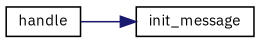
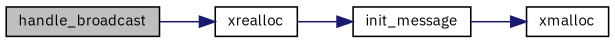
node "handle": label "handle" -> "xrealloc"
node "handle_broadcast": added
node "xmalloc": added
